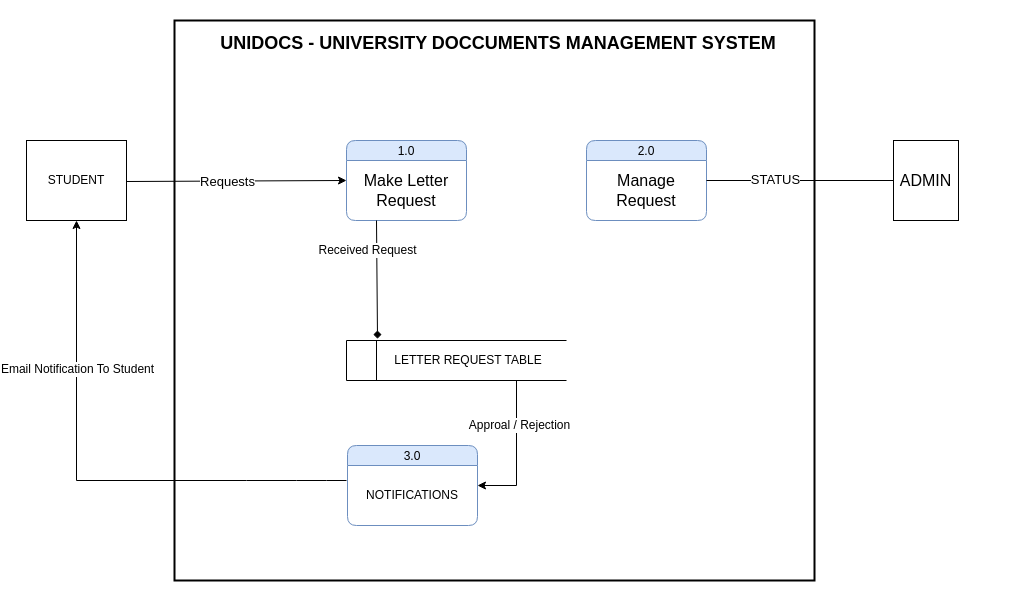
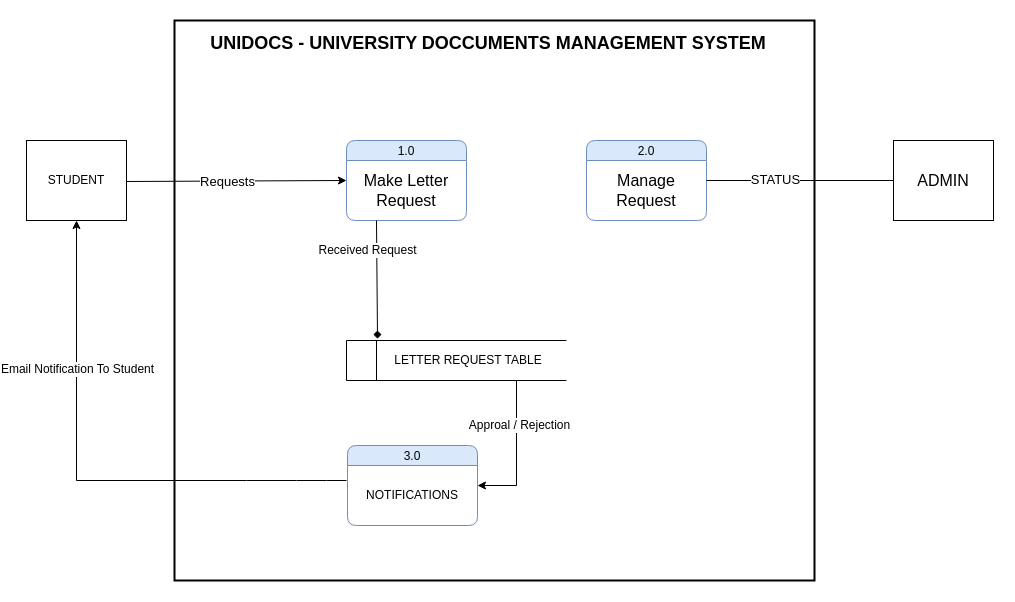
node "UNIDOCS - UNIVERSITY DOCCUMENTS MANAGEMENT SYSTEM": moved (499, 44) -> (489, 44)
node "ADMIN": size 65x80 -> 100x80
